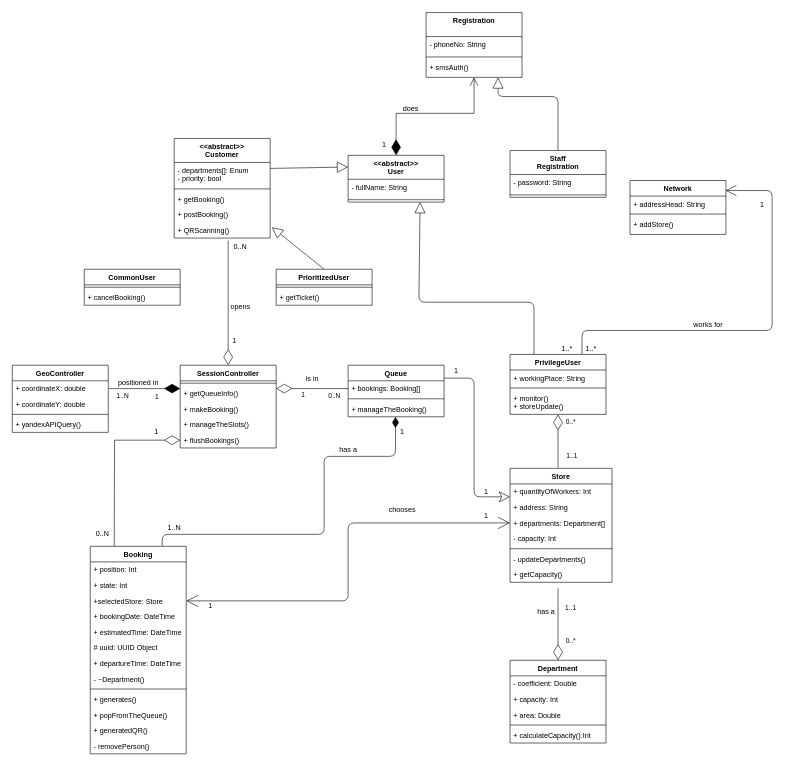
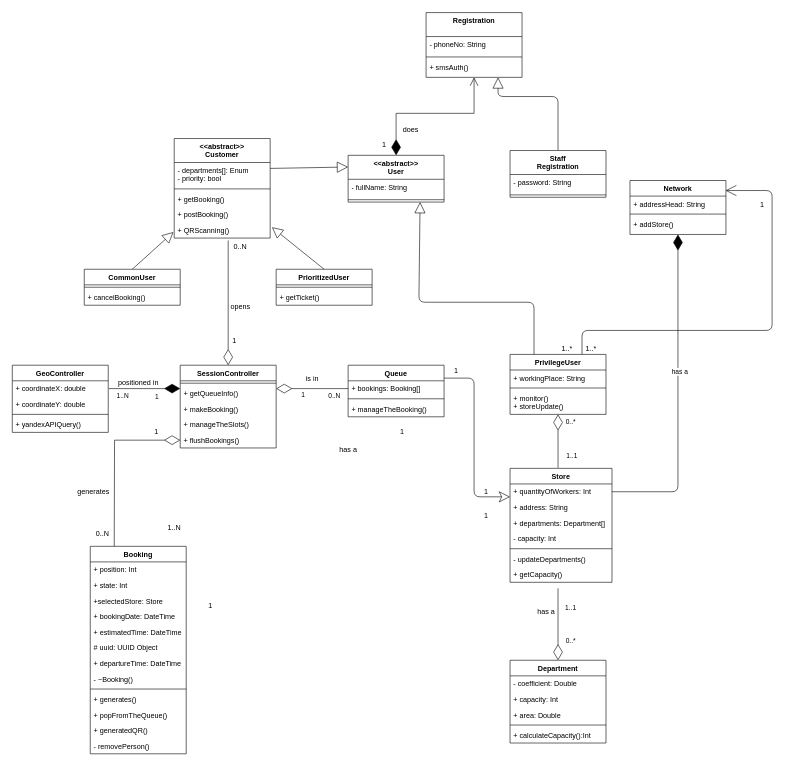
node "does": moved (411, 108) -> (411, 129)
edge "CommonUser" -> "+ QRScanning()": added
node "works for": removed
edge "Booking" -> "+ manageTheBooking()": removed
edge "+ quantityOfWorkers: Int" -> "Network": added, label "has a"
node "generates": added
node "chooses": removed
edge "+ departments: Department[]" -- "+selectedStore: Store": removed
node "- ~Department()": label "- ~Department()" -> "- ~Booking()"
